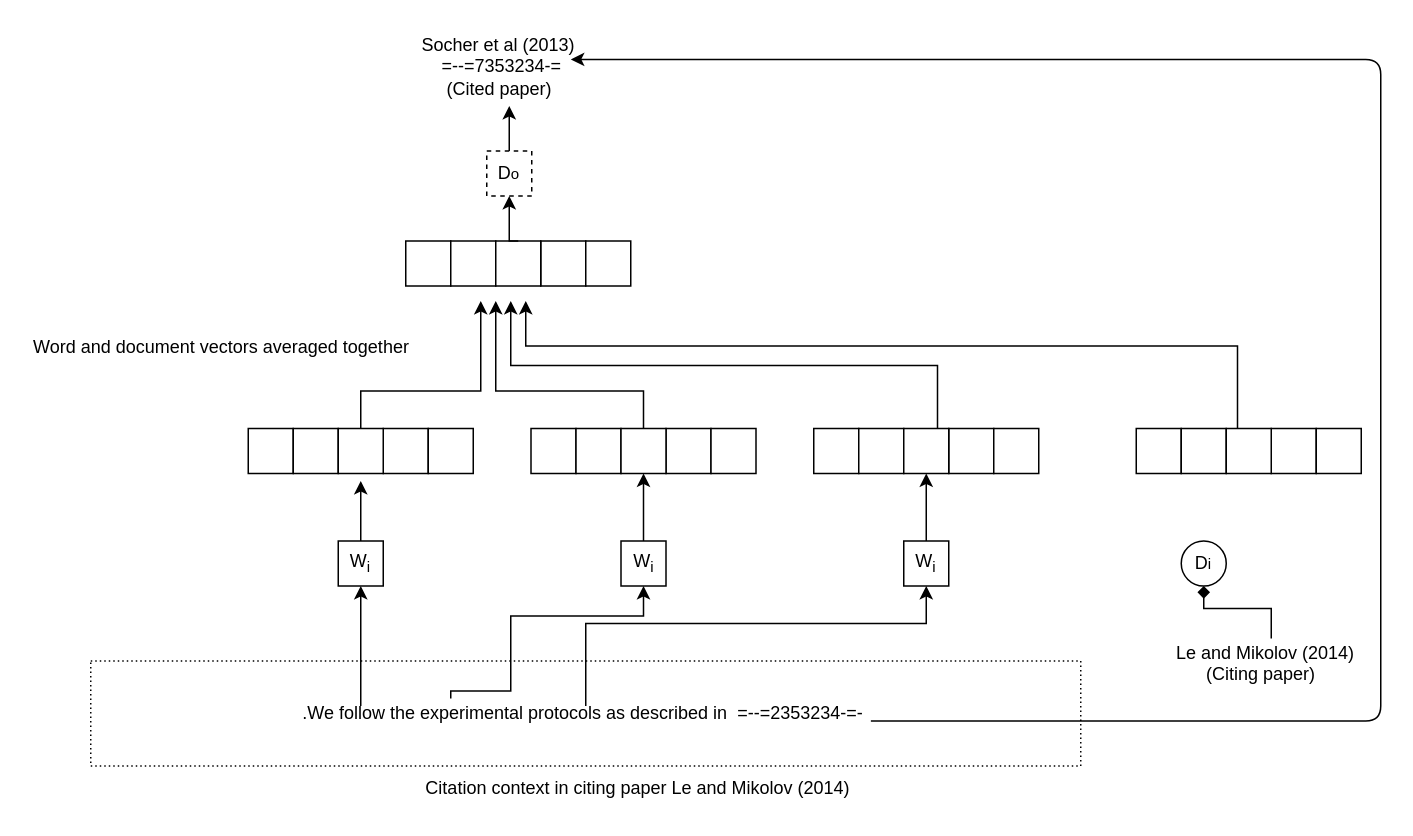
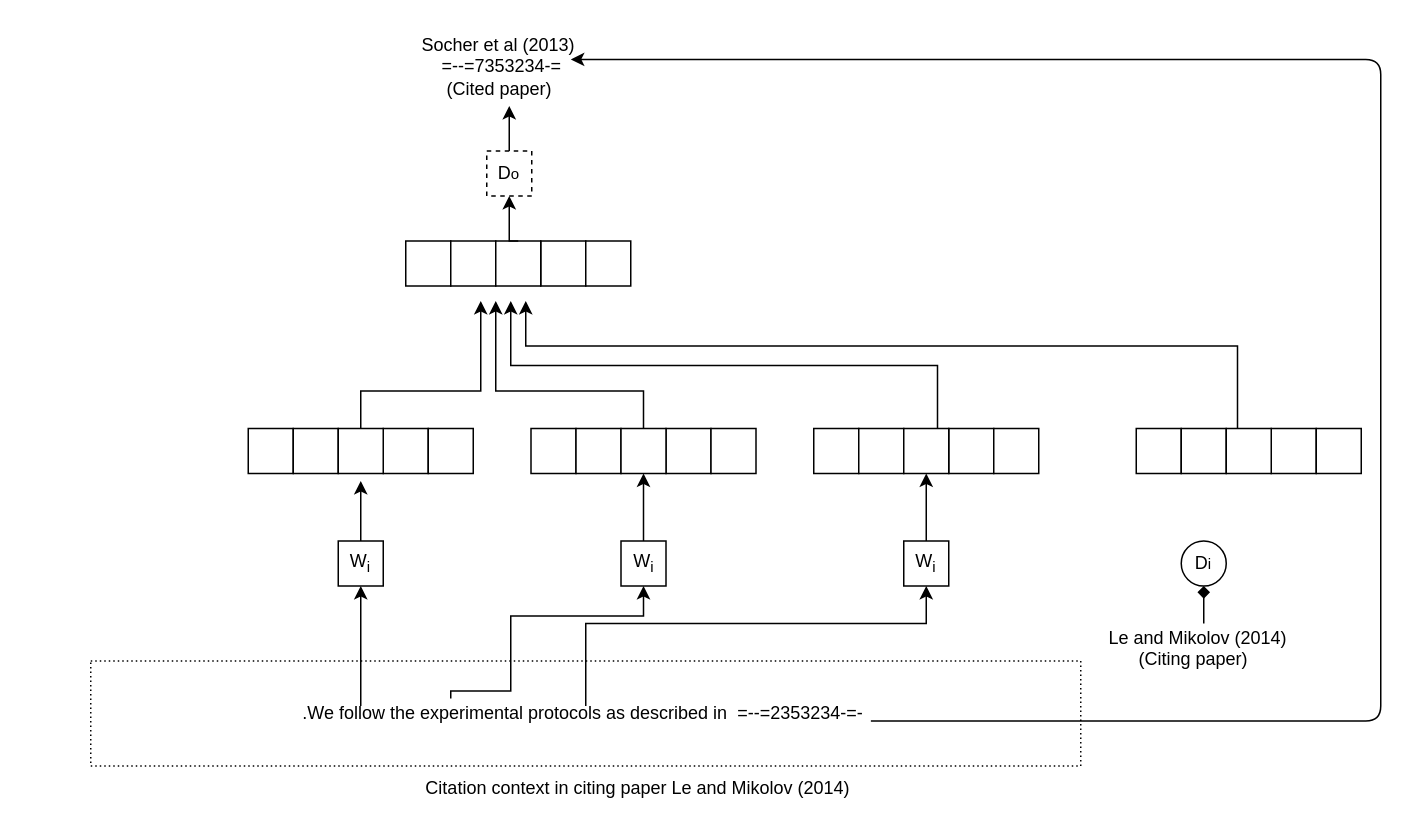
node "Word and document vectors averaged together": removed
node "Le and Mikolov (2014) (Citing paper)": moved (1271, 661) -> (1204, 646)
